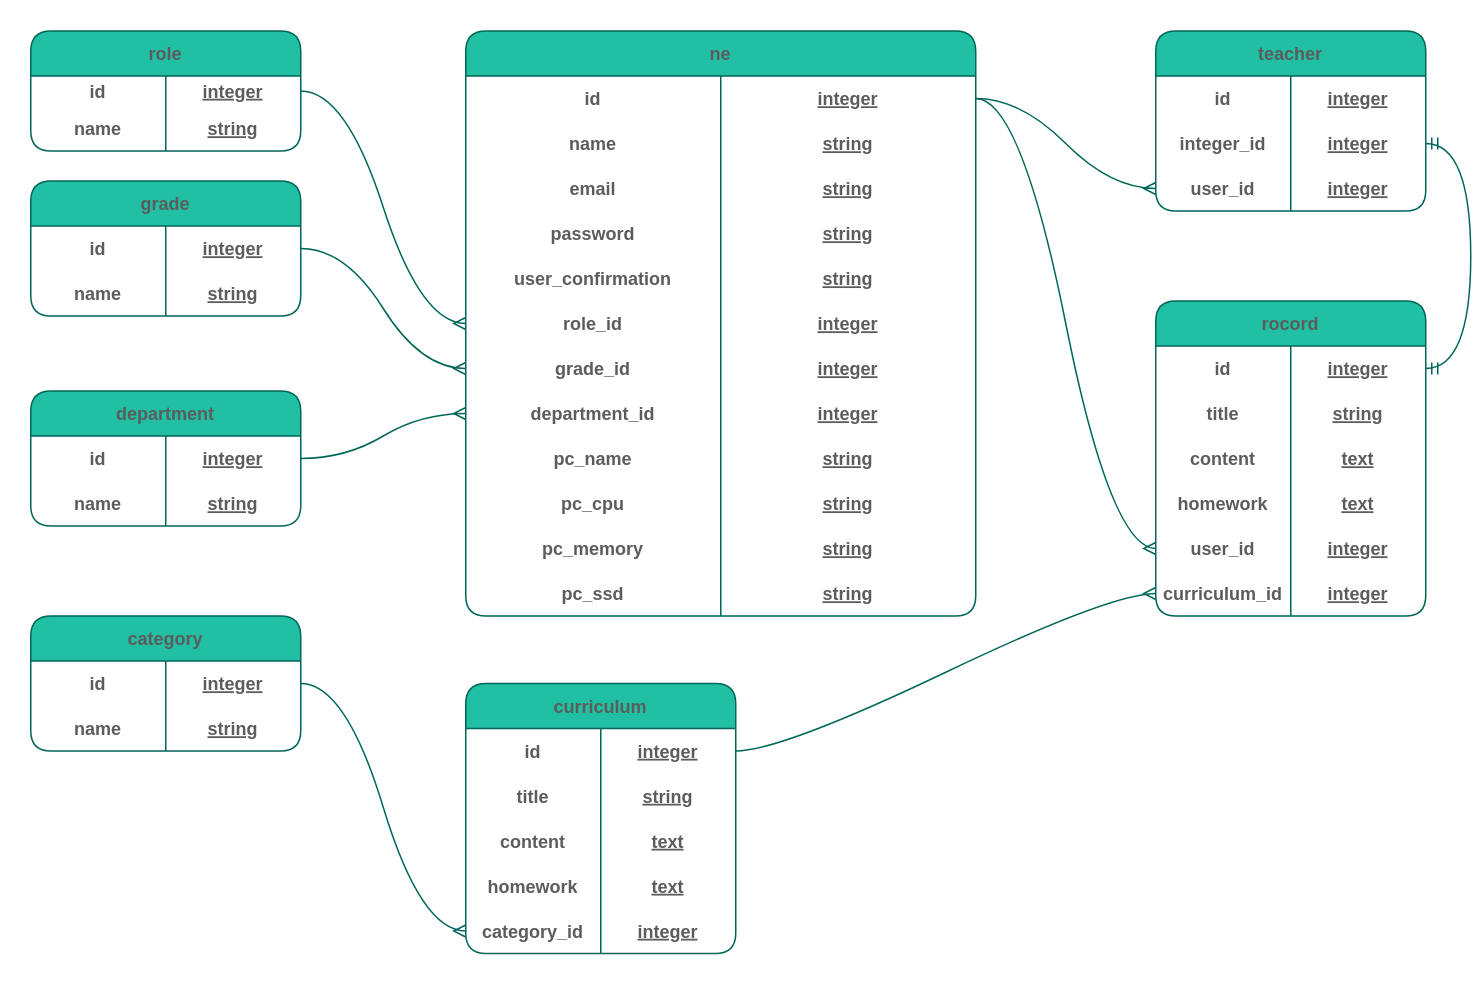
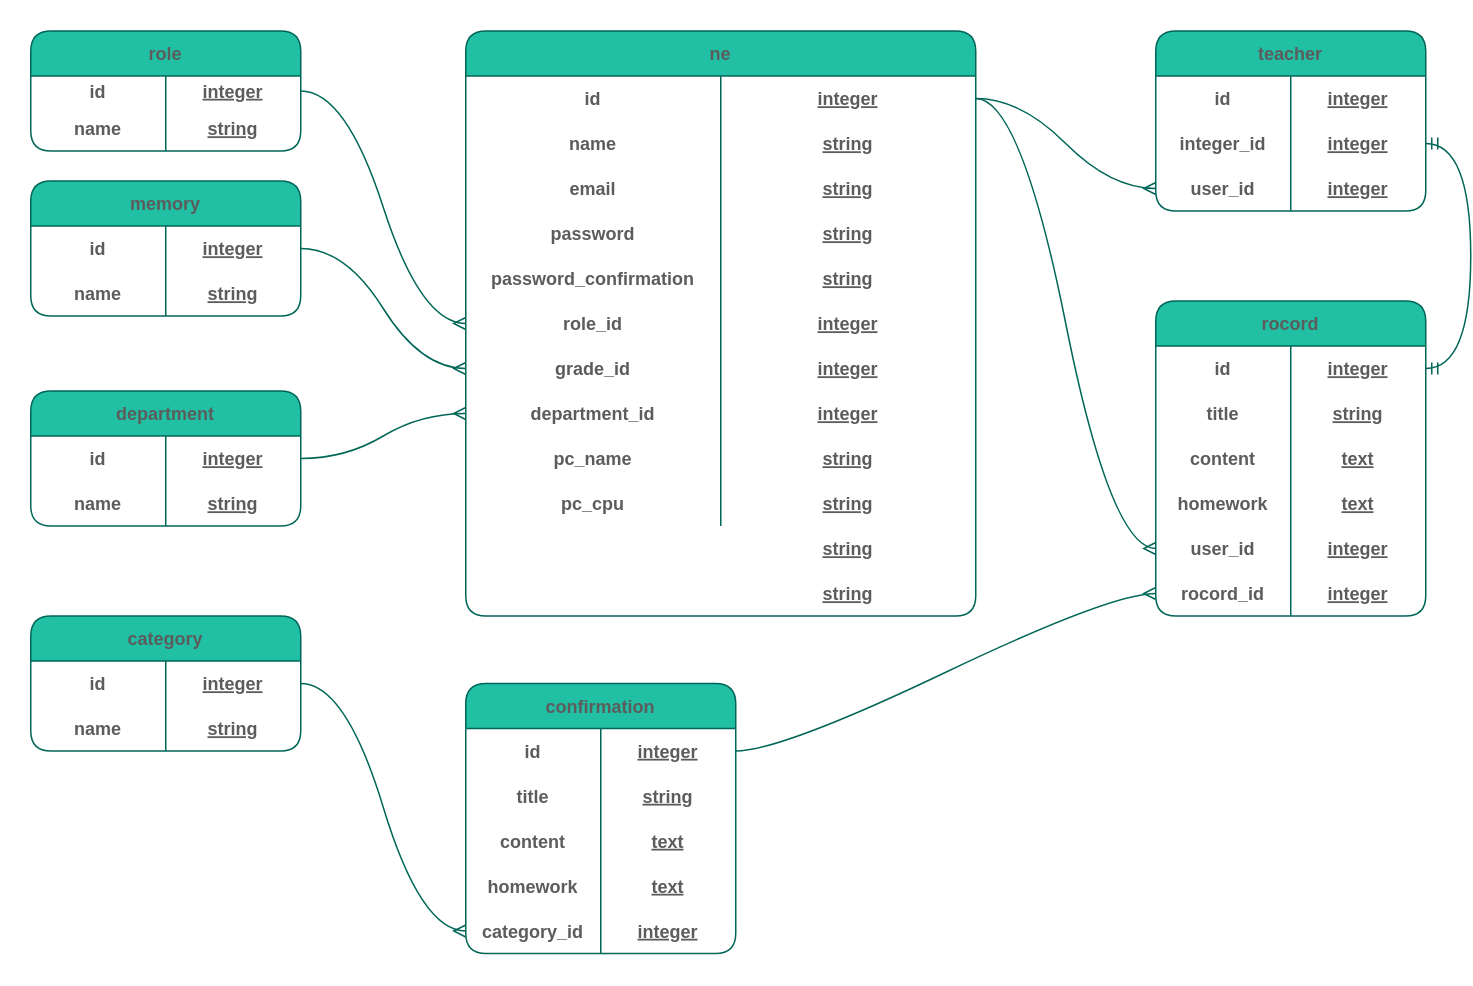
node "grade": label "grade" -> "memory"
node "user_confirmation": label "user_confirmation" -> "password_confirmation"
node "pc_memory": removed
node "pc_ssd": removed
node "curriculum_id": label "curriculum_id" -> "rocord_id"
node "curriculum": label "curriculum" -> "confirmation"
